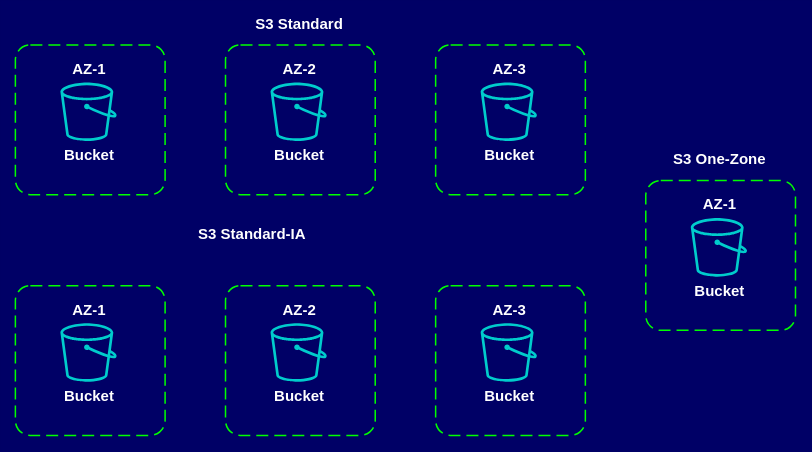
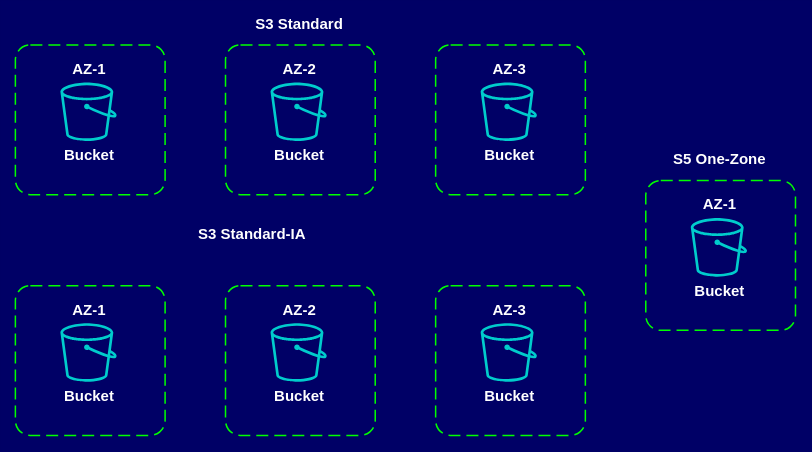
node "S3 One-Zone": label "S3 One-Zone" -> "S5 One-Zone"
